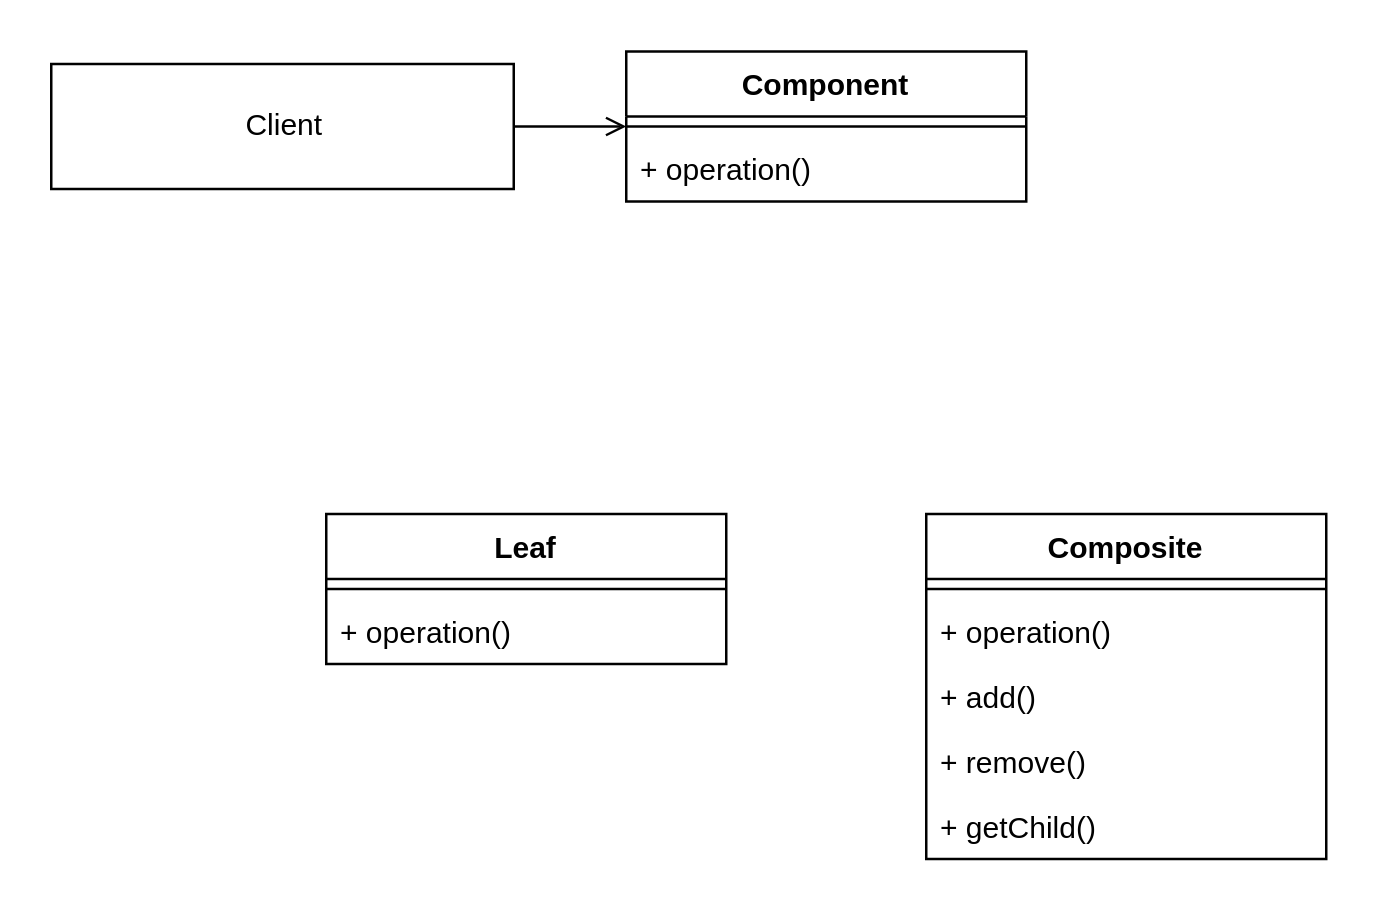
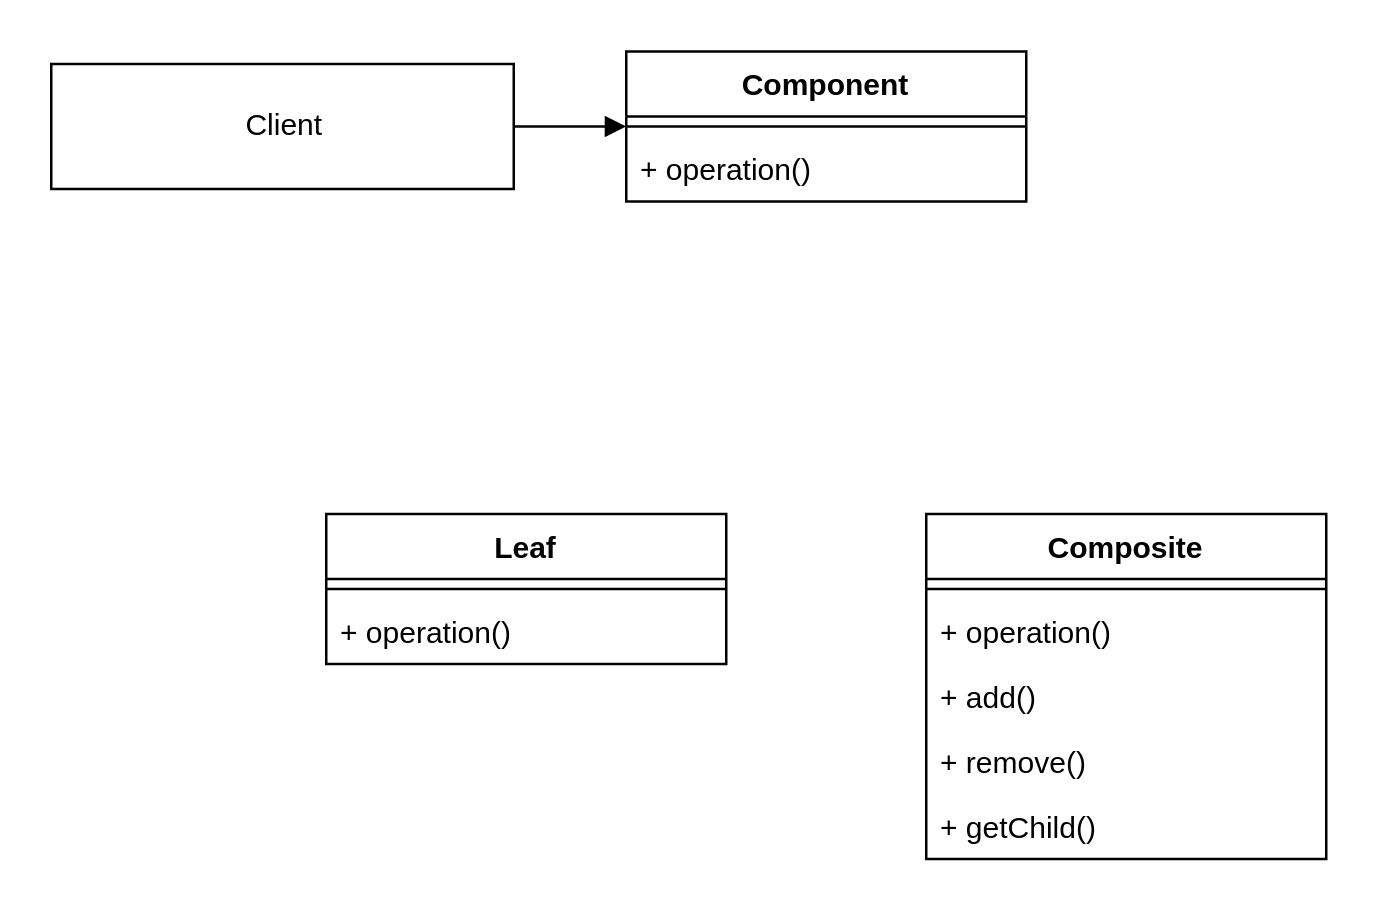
edge "Client" -> "Component": arrowhead open -> block
